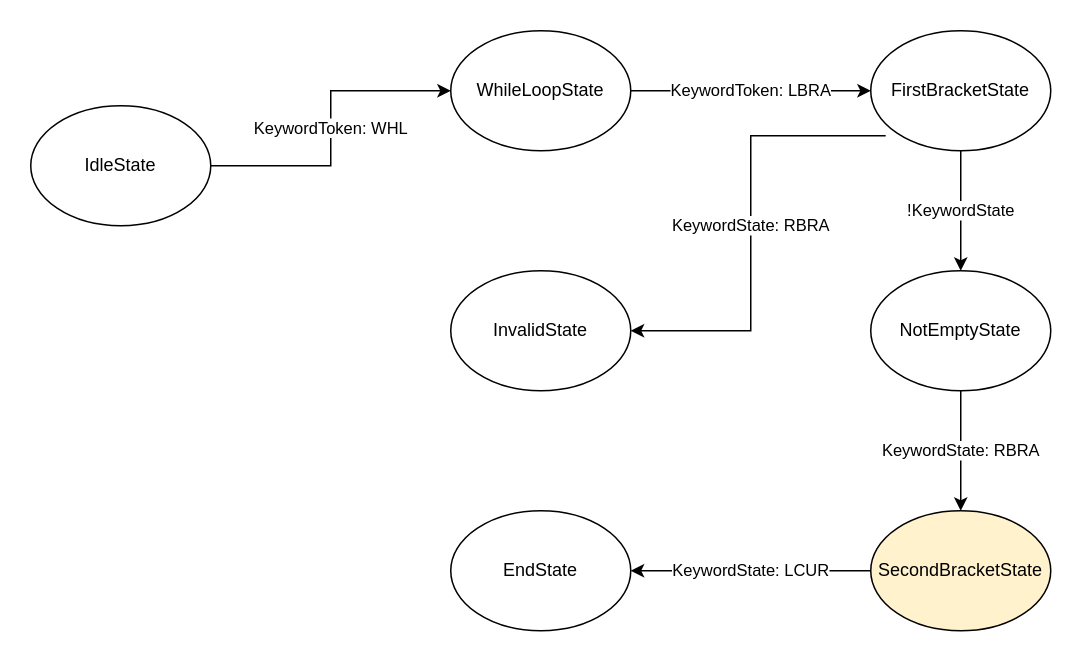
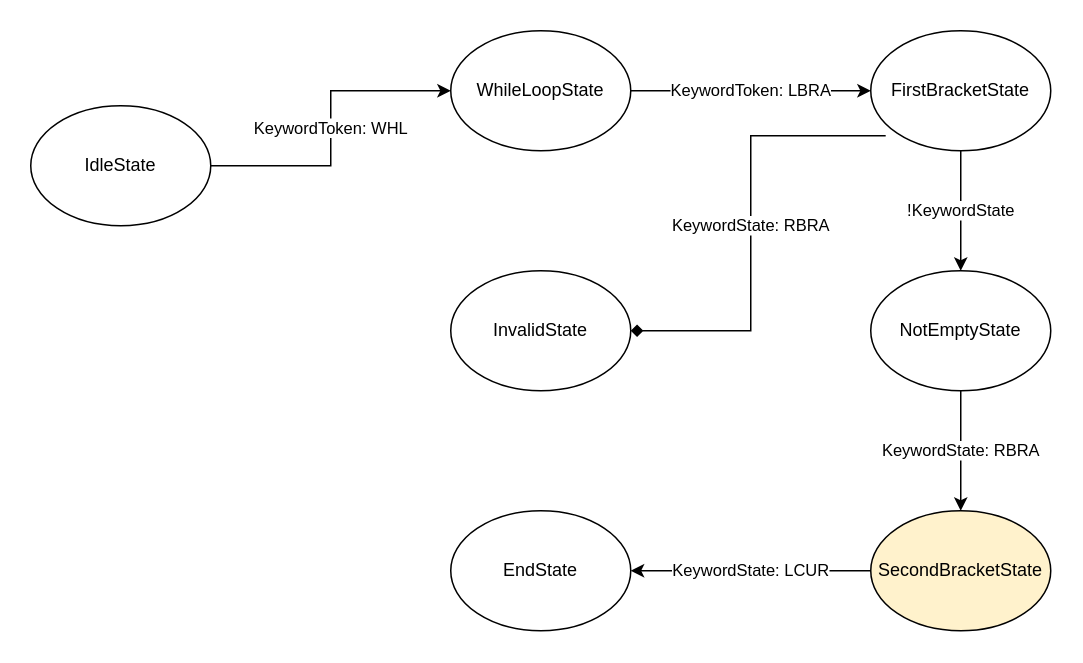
edge "FirstBracketState" -> "InvalidState": arrowhead classic -> diamond
